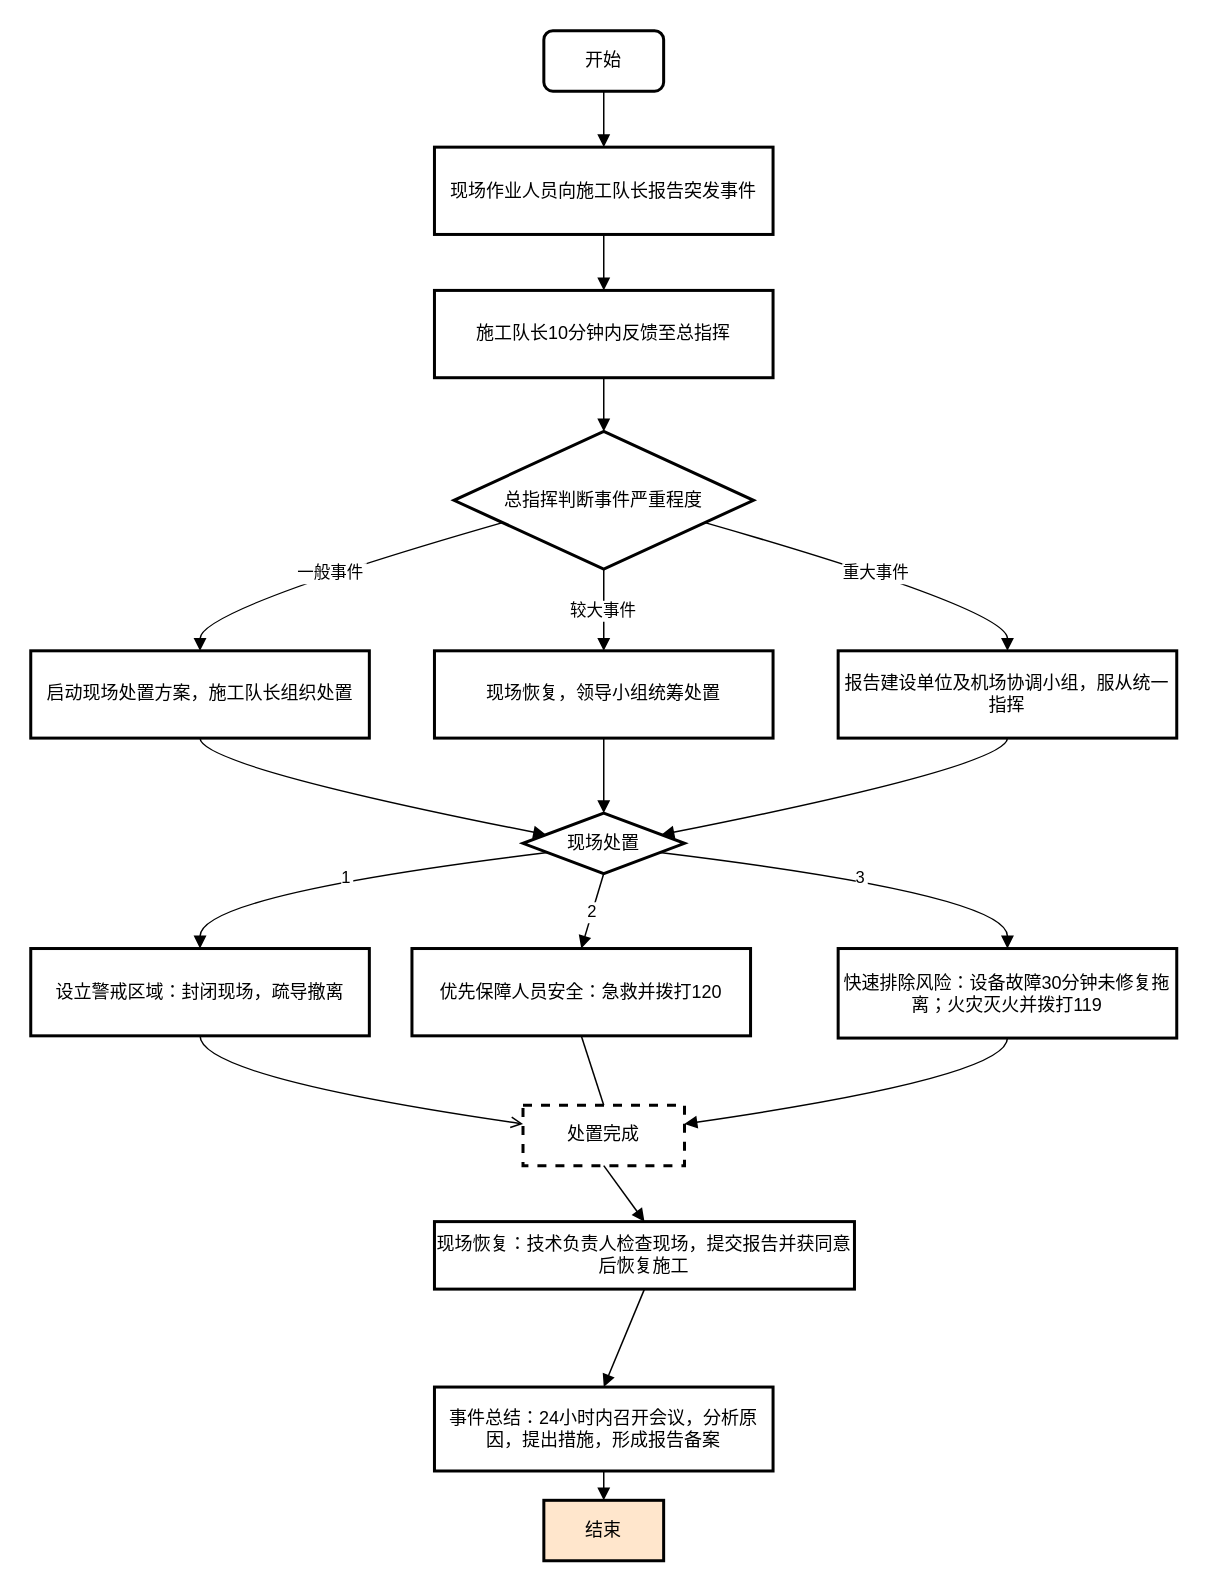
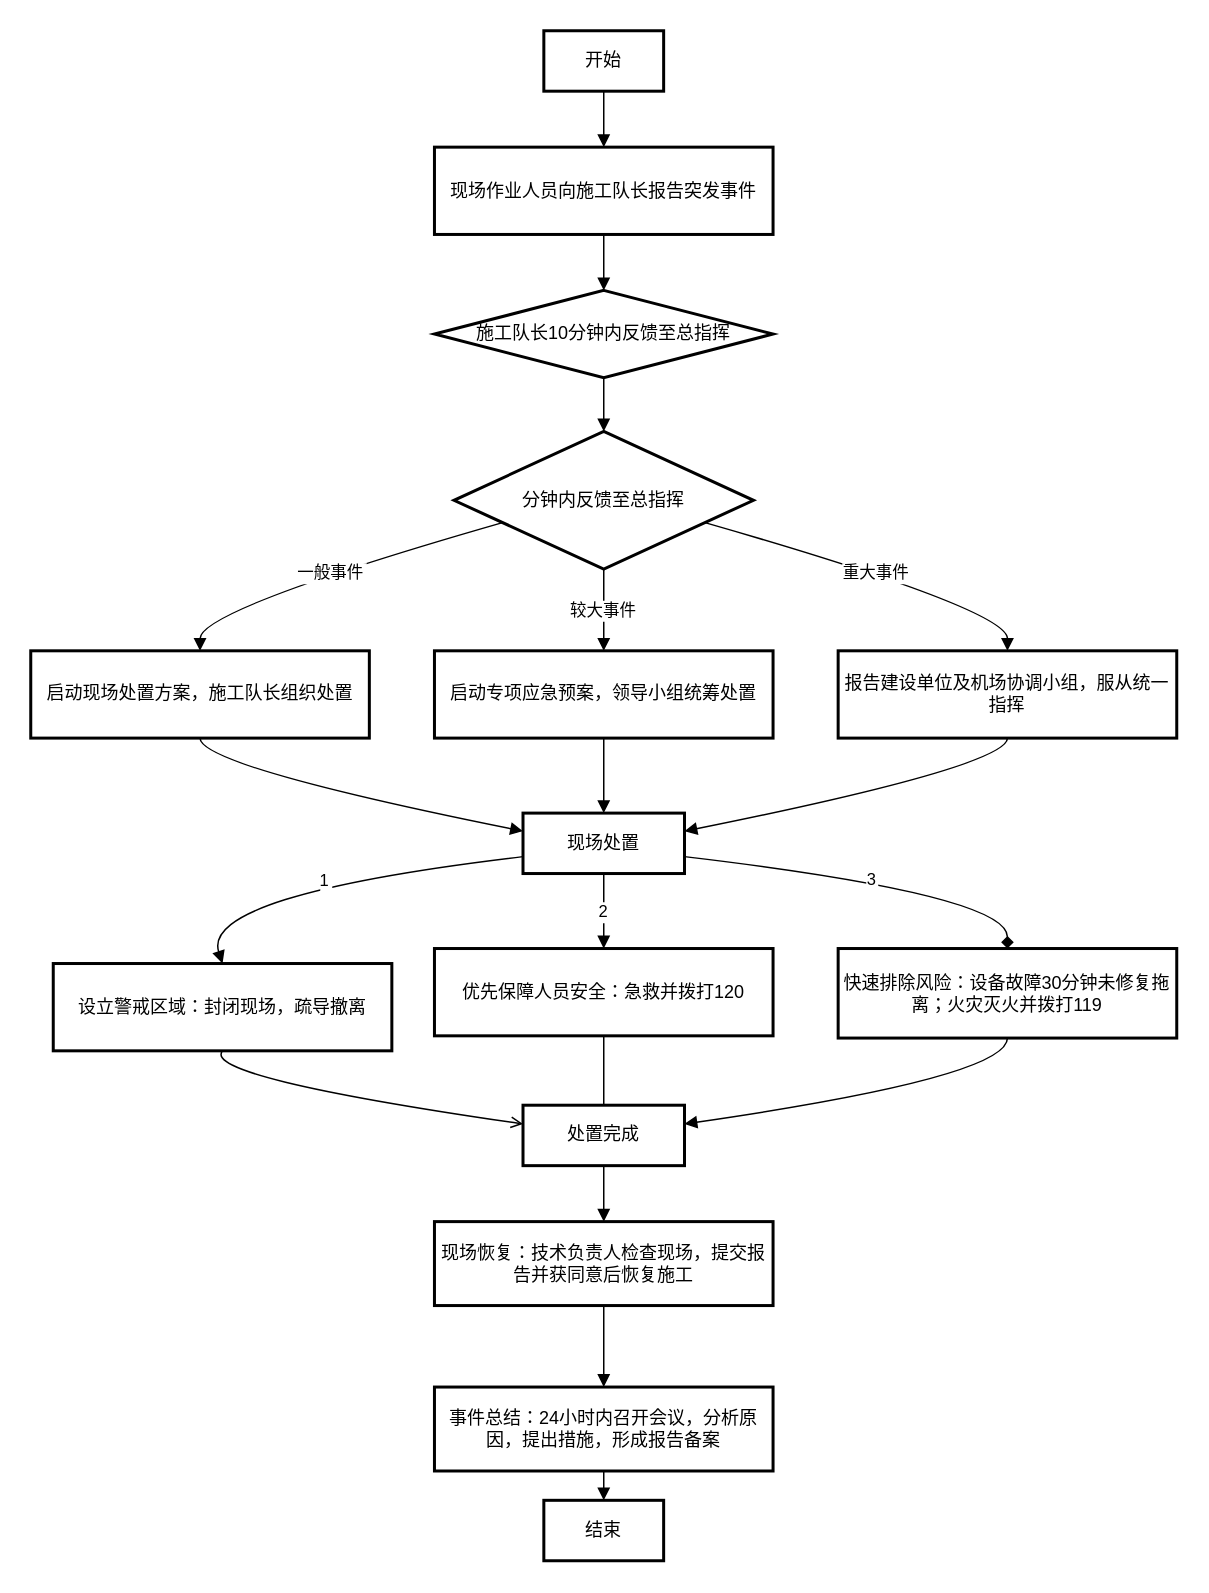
node "开始": shape rounded rectangle -> rectangle
node "施工队长10分钟内反馈至总指挥": shape rectangle -> diamond
node "总指挥判断事件严重程度": label "总指挥判断事件严重程度" -> "分钟内反馈至总指挥"
node "现场恢复，领导小组统筹处置": label "现场恢复，领导小组统筹处置" -> "启动专项应急预案，领导小组统筹处置"
node "现场处置": shape diamond -> rectangle
edge "现场处置" -> "快速排除风险：设备故障30分钟未修复拖离；火灾灭火并拨打119": arrowhead block -> diamond
node "设立警戒区域：封闭现场，疏导撤离": moved (200, 992) -> (223, 1007)
node "优先保障人员安全：急救并拨打120": moved (581, 992) -> (604, 992)
node "处置完成": style dashed -> solid
node "现场恢复：技术负责人检查现场，提交报告并获同意后恢复施工": size 420x68 -> 339x84
node "结束": fillcolor #ffe6cc -> #ffffff
